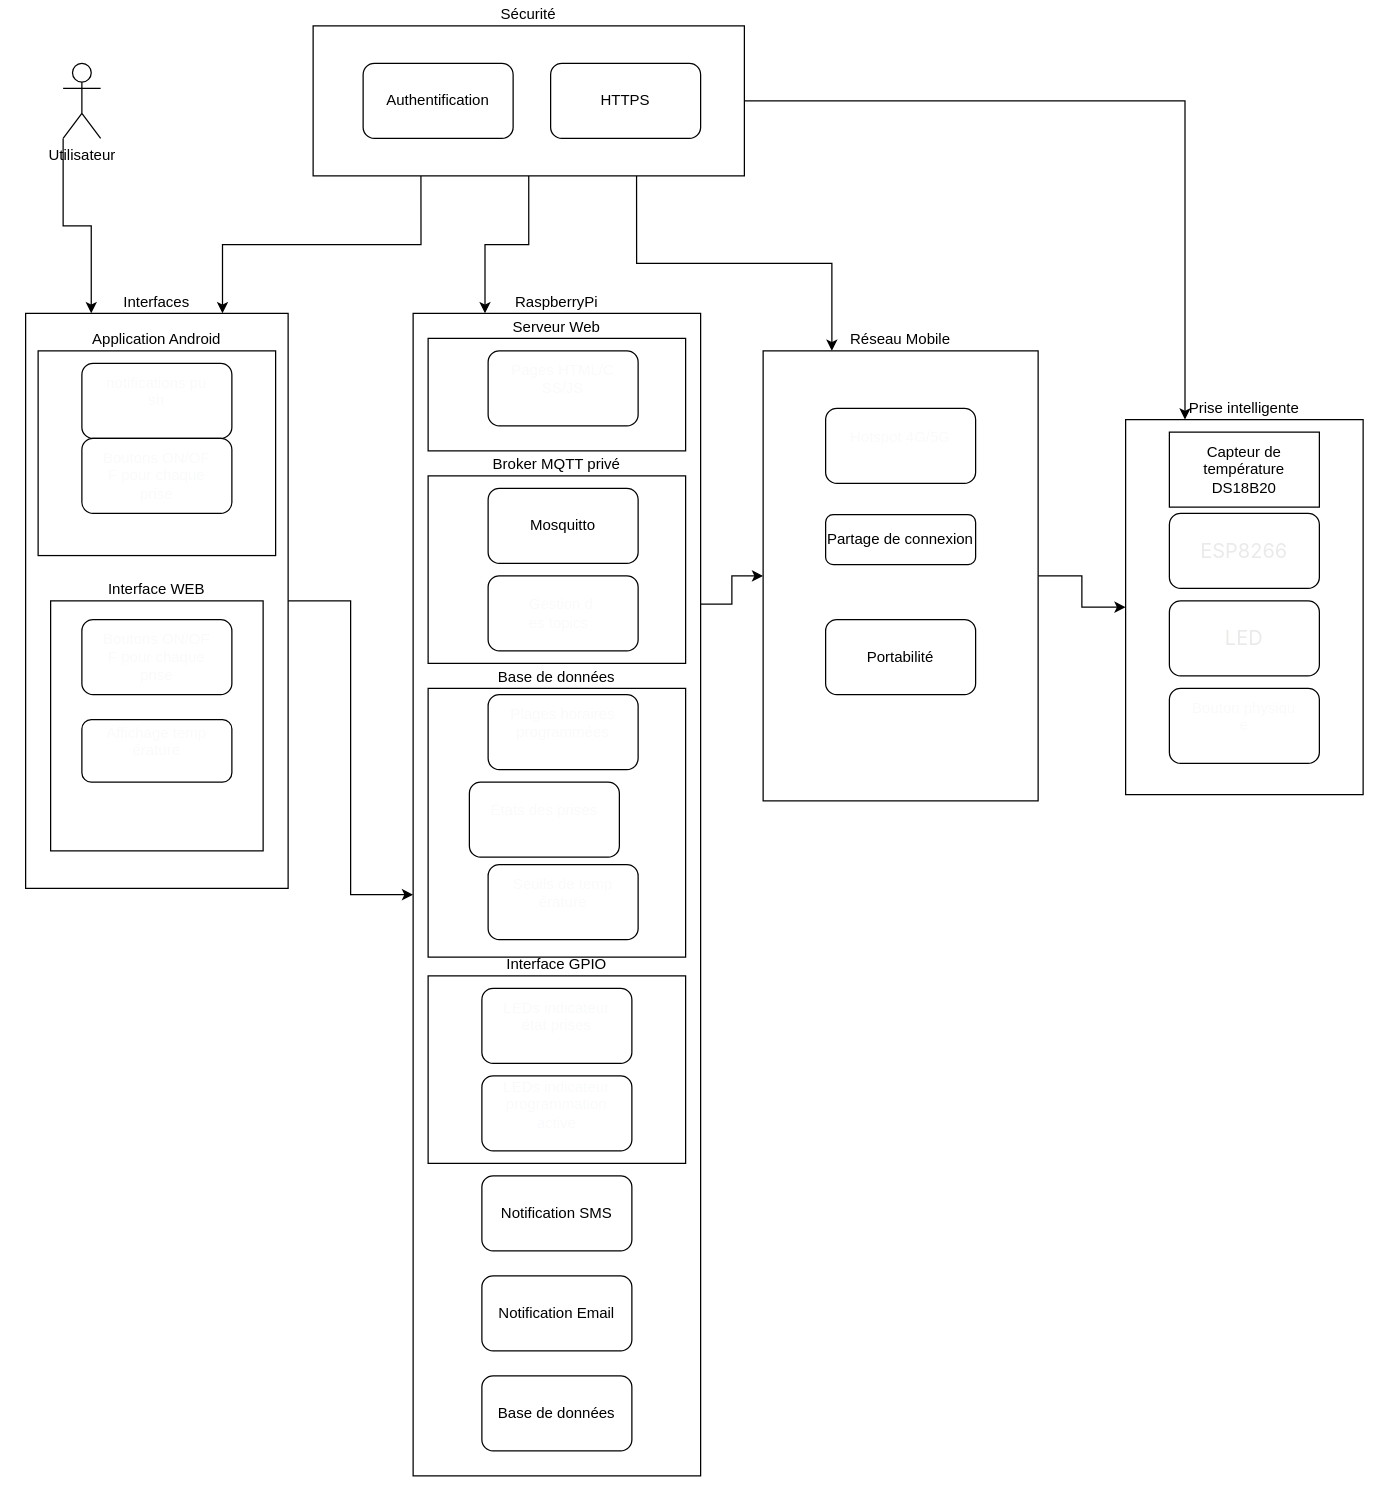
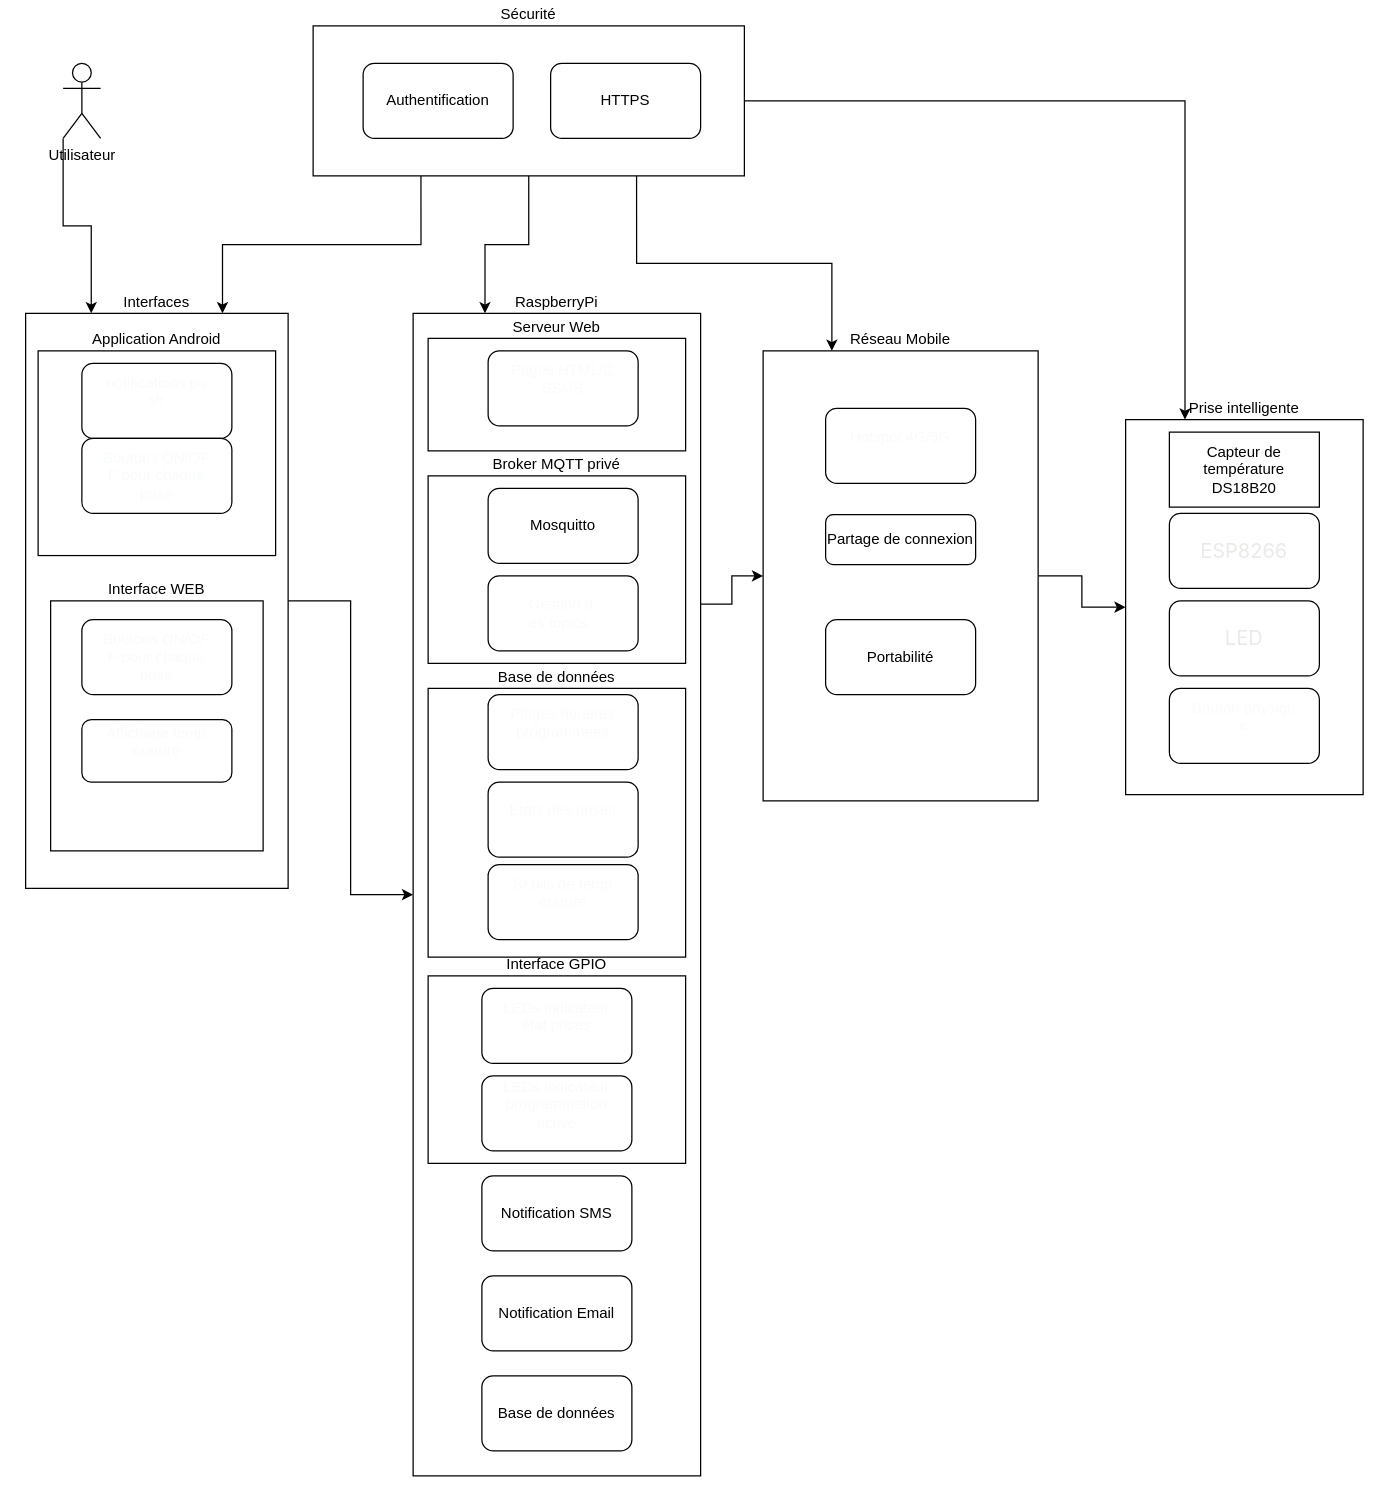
node "États des prises": moved (544, 819) -> (563, 819)
